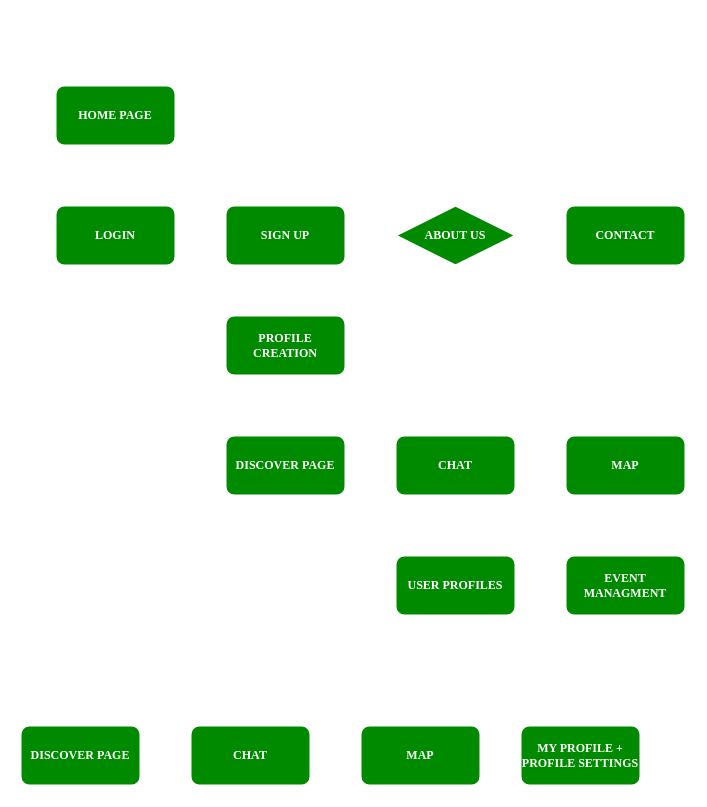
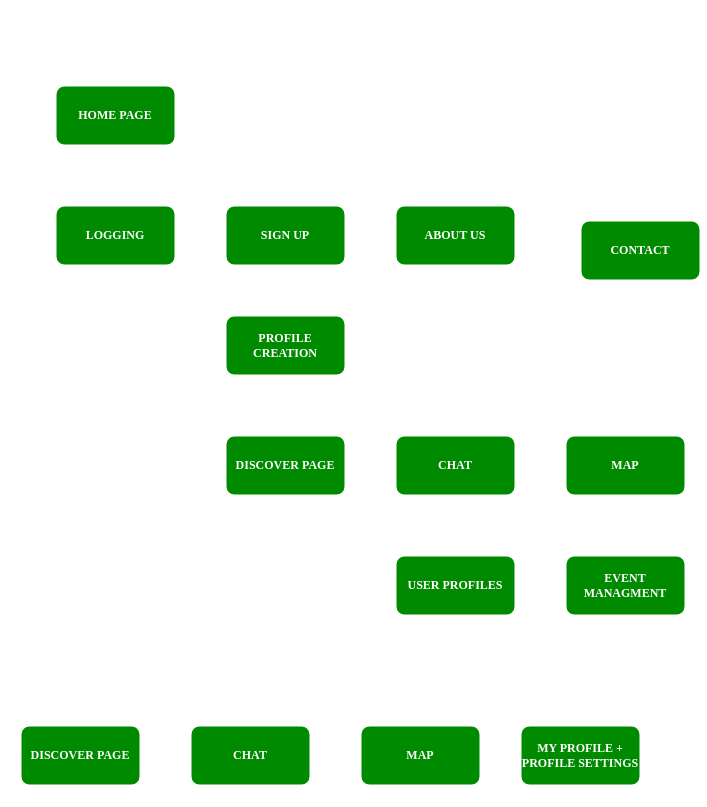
node "LOGIN": label "LOGIN" -> "LOGGING"
node "ABOUT US": shape diamond -> rounded rectangle
node "CONTACT": moved (626, 236) -> (641, 251)
